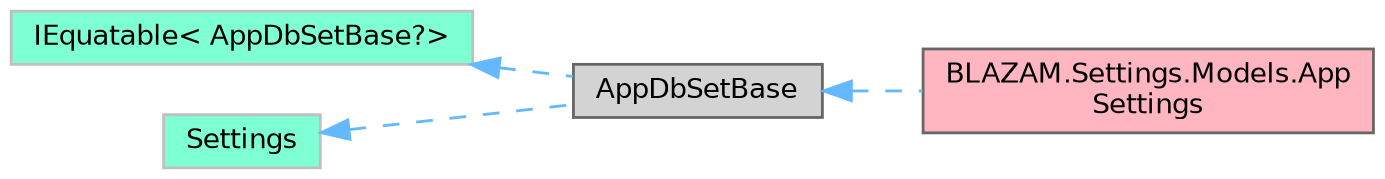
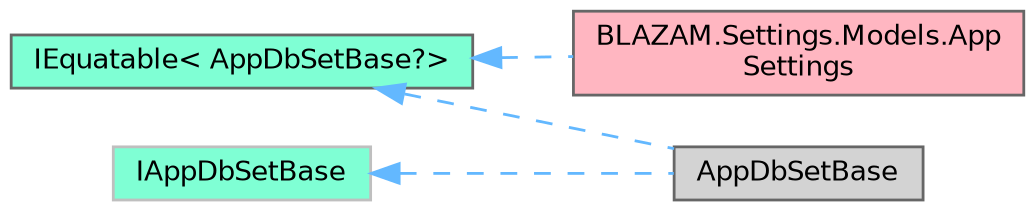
node "IEquatable< AppDbSetBase?>": color grey75 -> gray40
edge "BLAZAM.Settings.Models.App Settings" -> "AppDbSetBase": now "BLAZAM.Settings.Models.App Settings" -> "IEquatable< AppDbSetBase?>"
node "Settings": label "Settings" -> "IAppDbSetBase"
